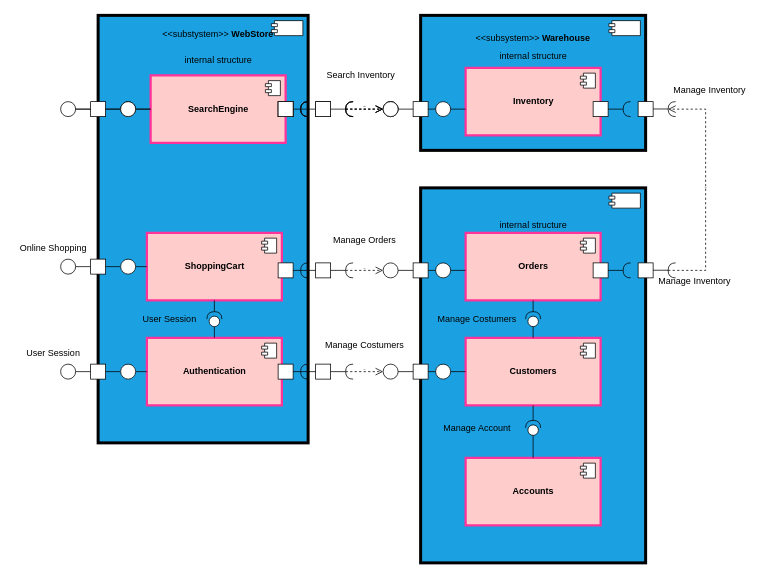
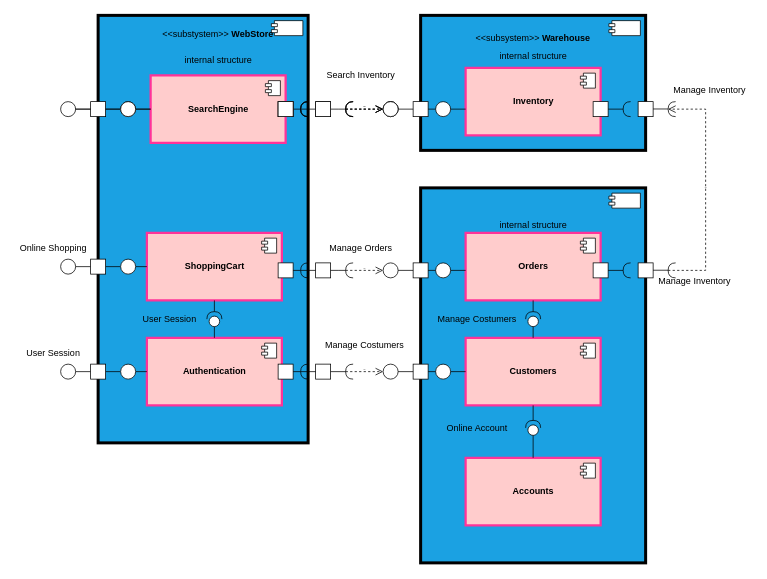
node "Manage Orders": moved (364, 240) -> (360, 248)
node "Manage Account": label "Manage Account" -> "Online Account"
